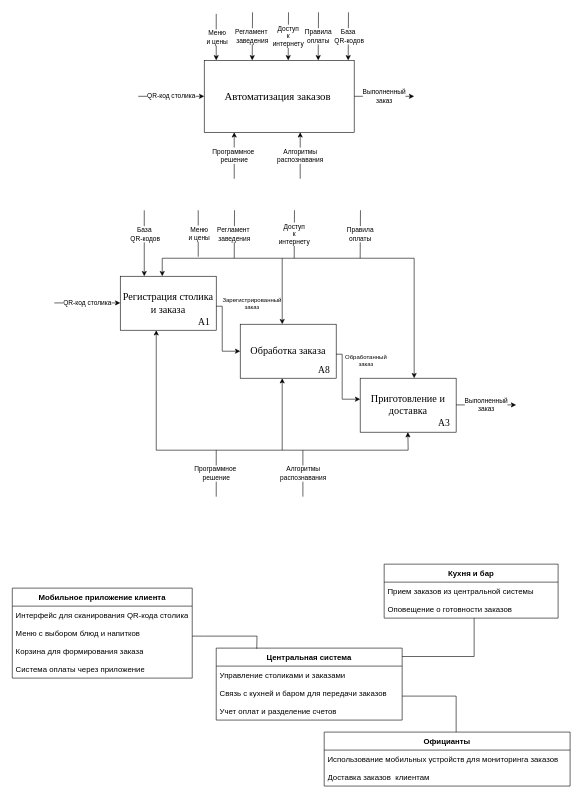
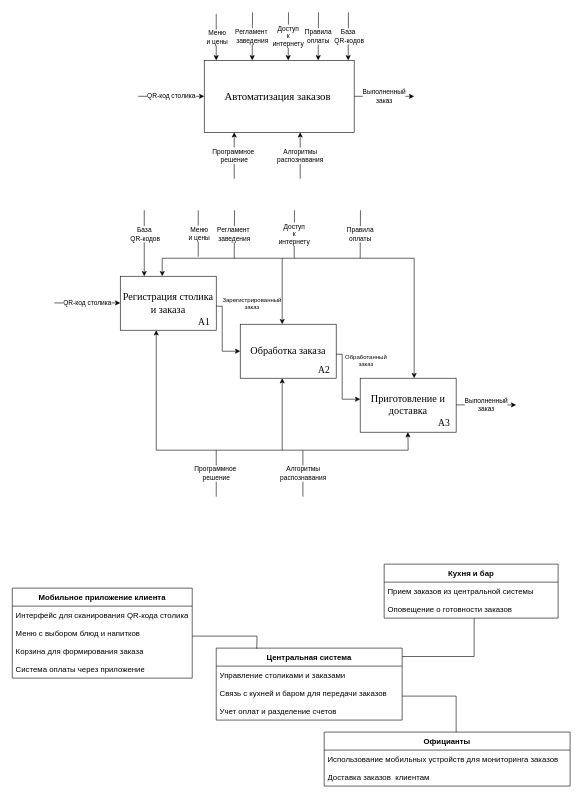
node "А8": label "А8" -> "А2"
